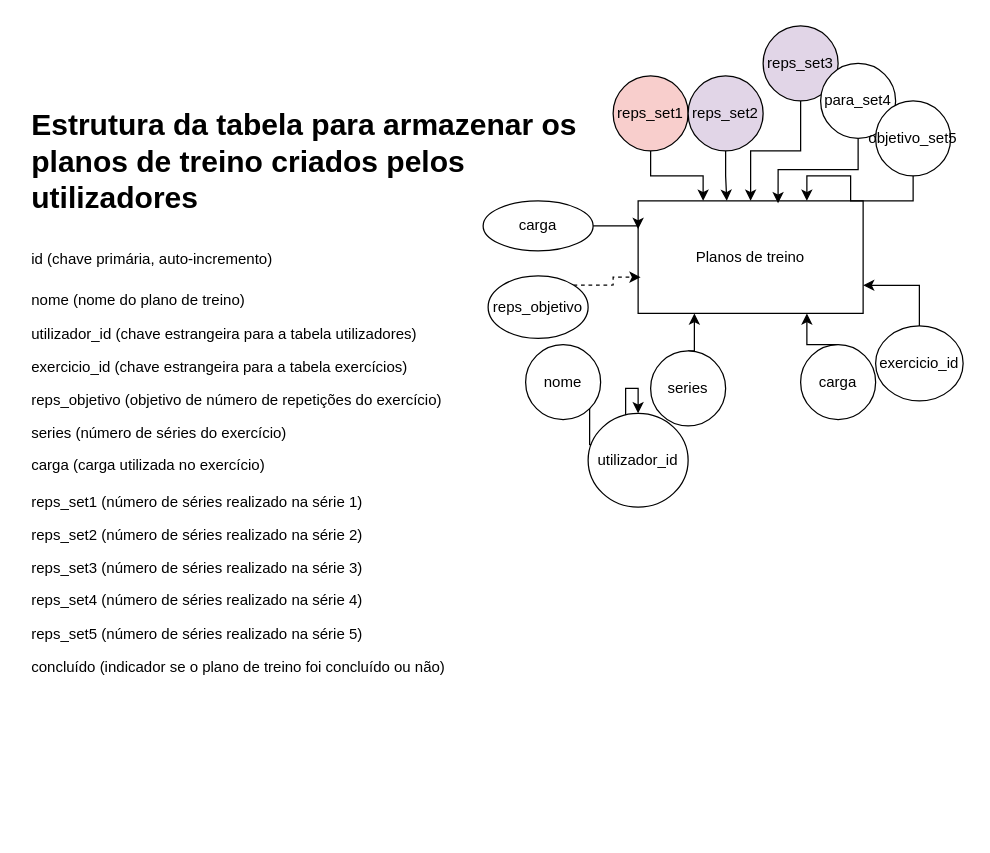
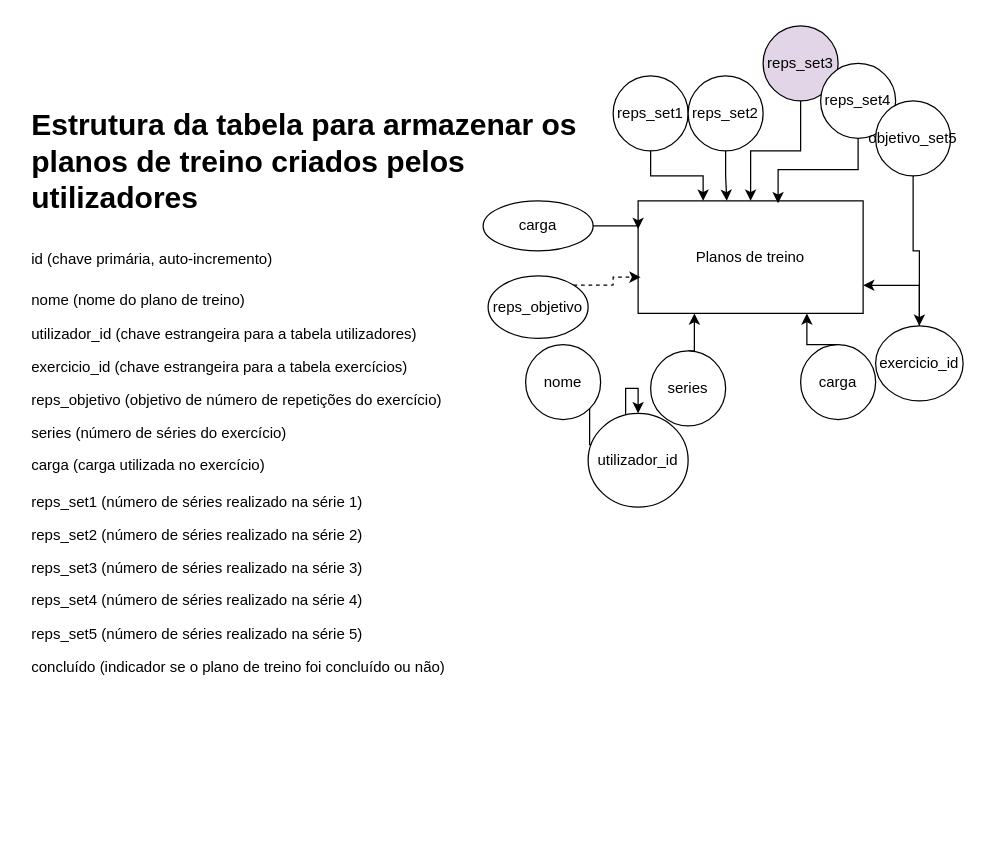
node "para_set4": label "para_set4" -> "reps_set4"
node "reps_set1": fillcolor #f8cecc -> #ffffff
node "reps_set2": fillcolor #e1d5e7 -> #ffffff
edge "objetivo_set5" -> "Planos de treino": now "objetivo_set5" -> "exercicio_id"
